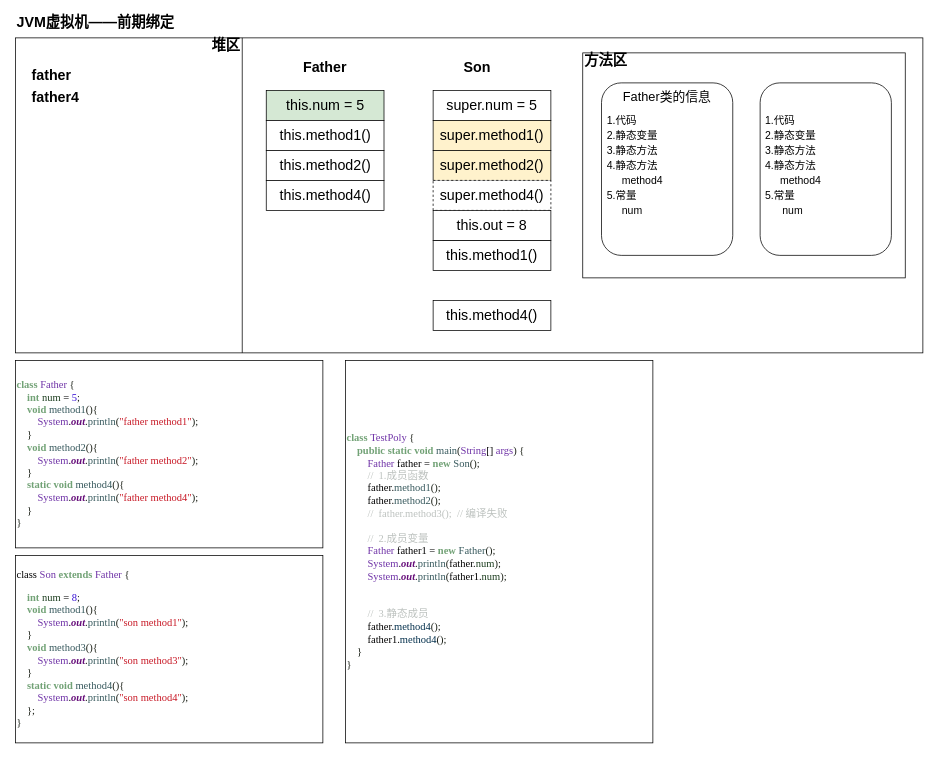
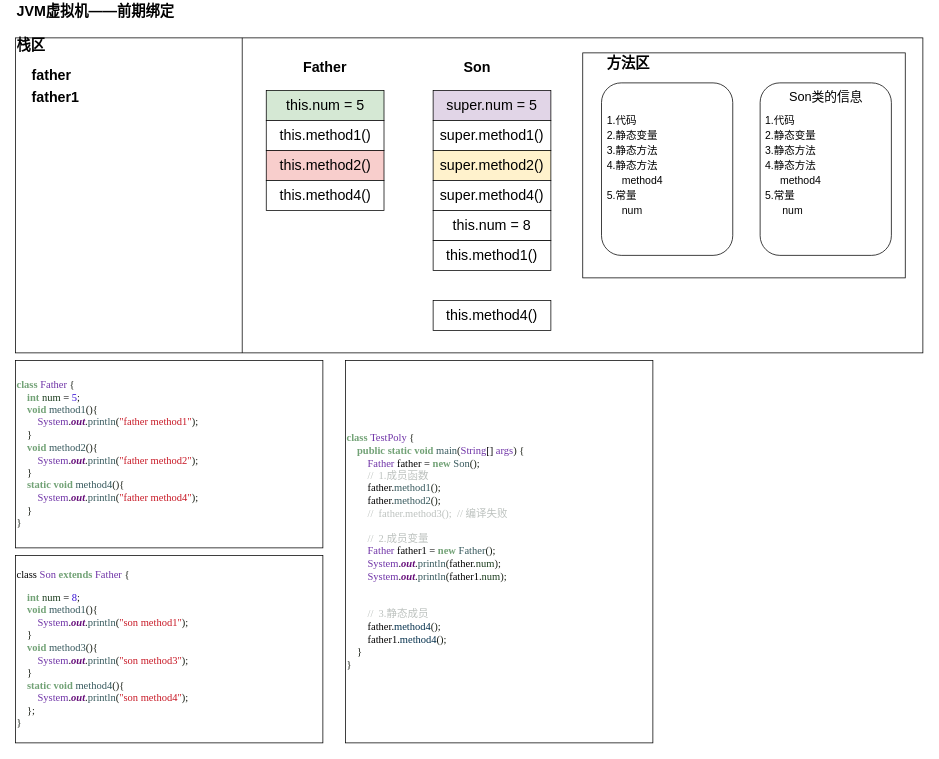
node "JVM虚拟机——前期绑定": moved (98, 23) -> (98, 12)
node "栈区": added
node "堆区": removed
node "方法区": moved (628, 60) -> (650, 64)
node "father4": label "father4" -> "father1"
node "Father类的信息": removed
node "Son类的信息": added
node "super.num = 5": fillcolor #ffffff -> #e1d5e7
node "super.method1()": fillcolor #fff2cc -> #ffffff
node "this.method2()": fillcolor #ffffff -> #f8cecc
node "super.method4()": style dashed -> solid
node "this.out = 8": label "this.out = 8" -> "this.num = 8"
